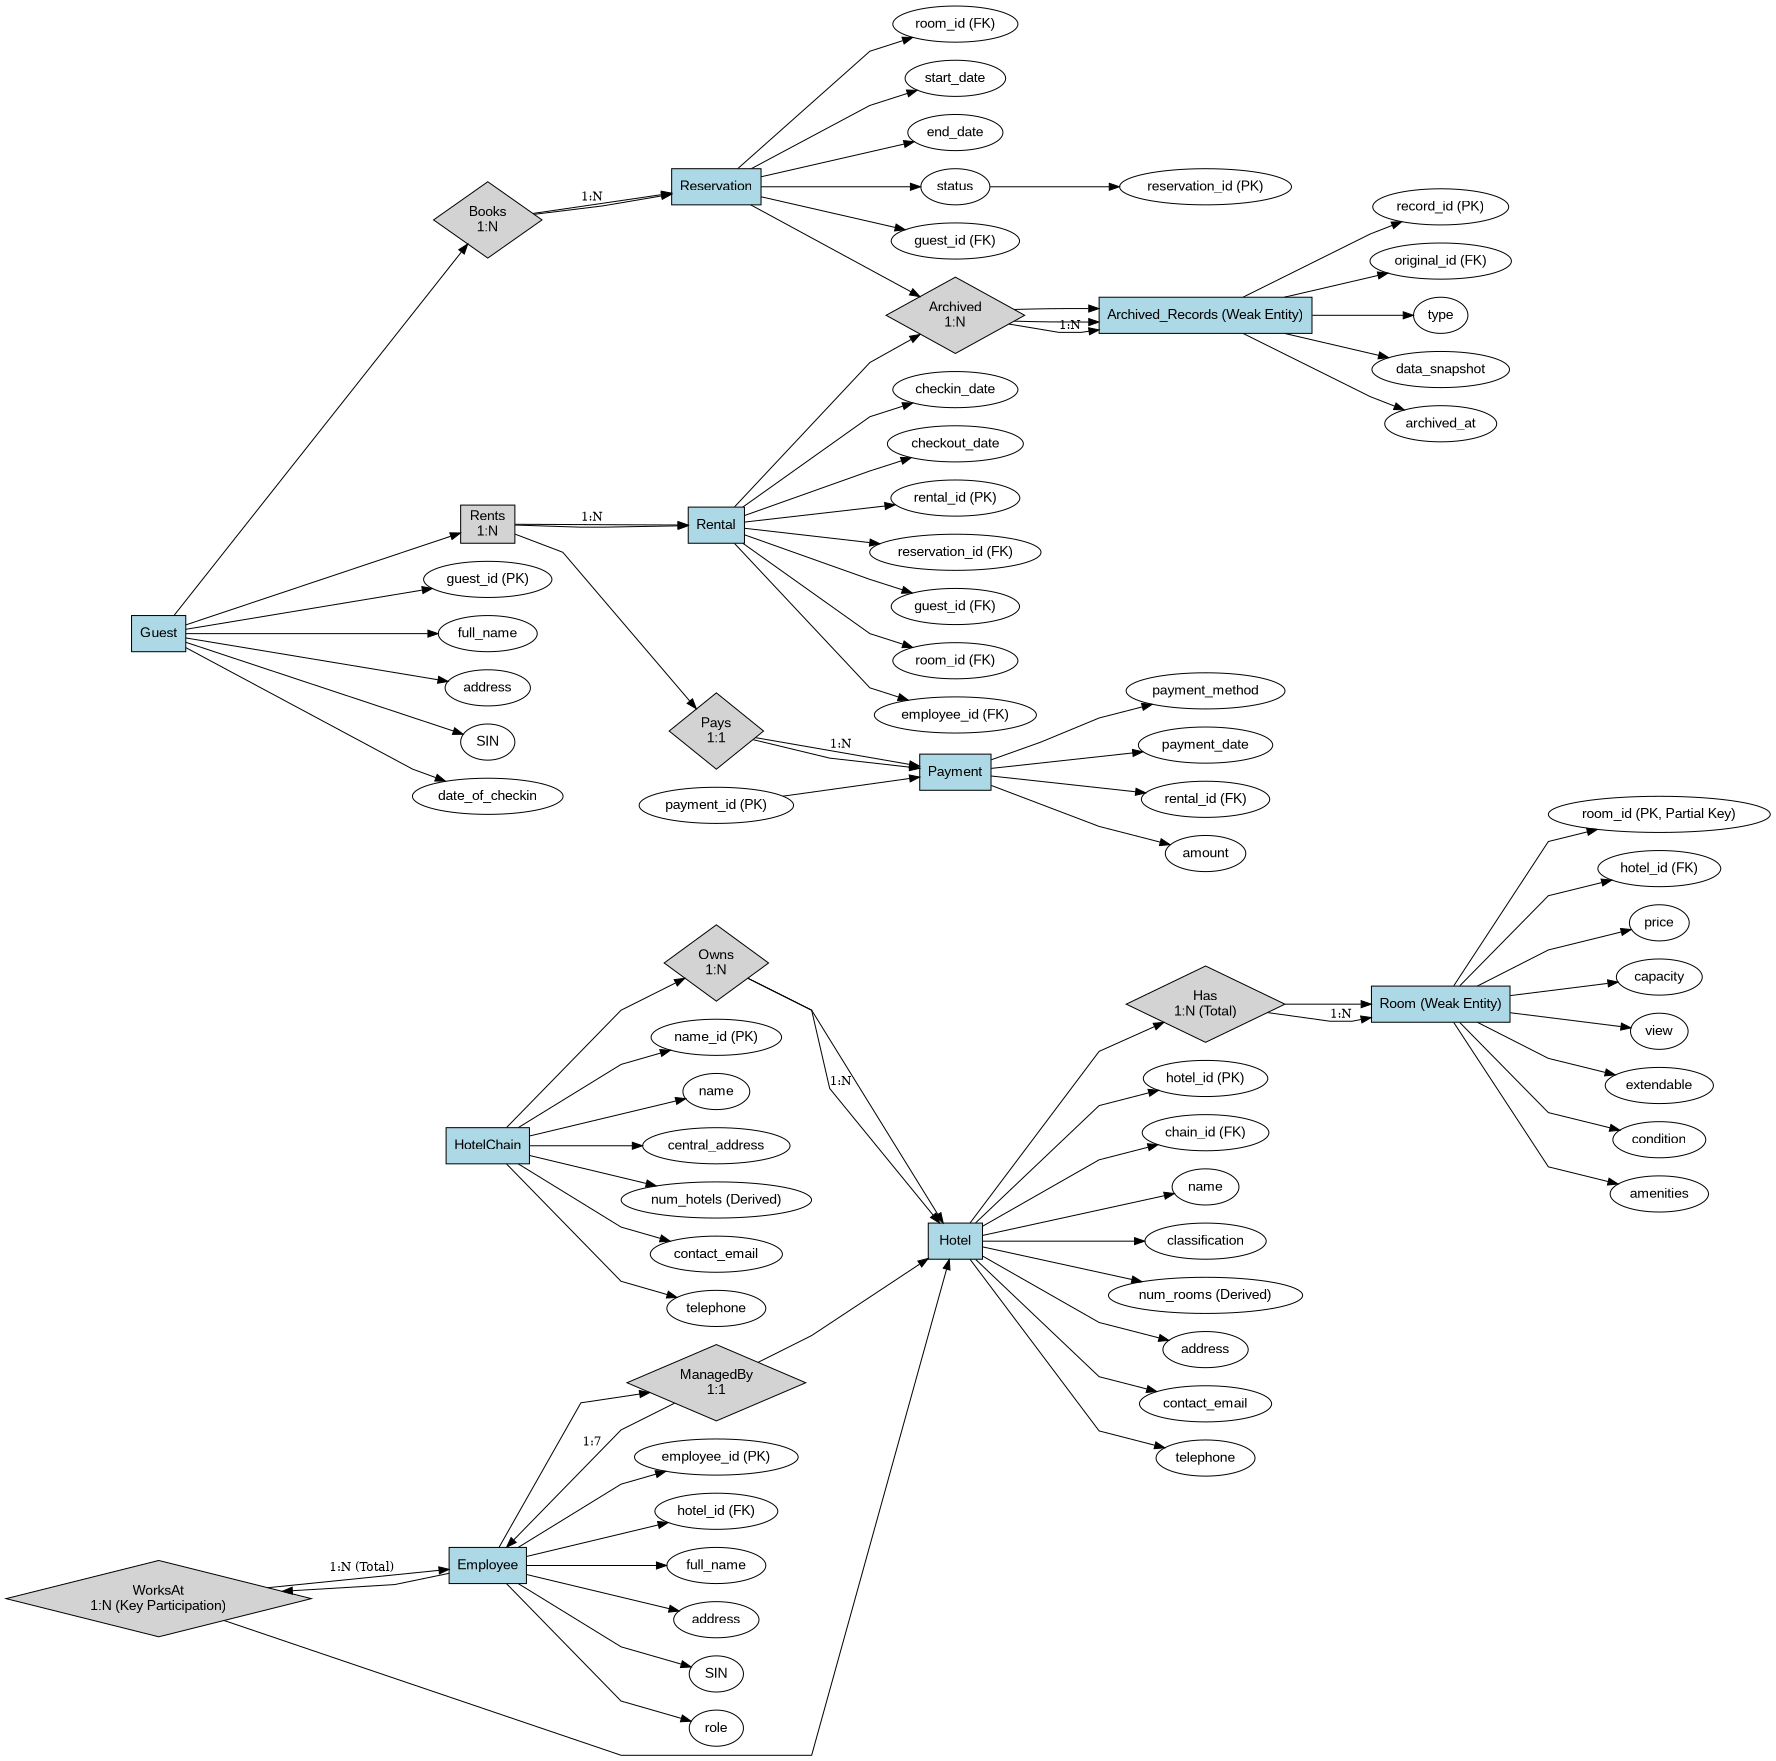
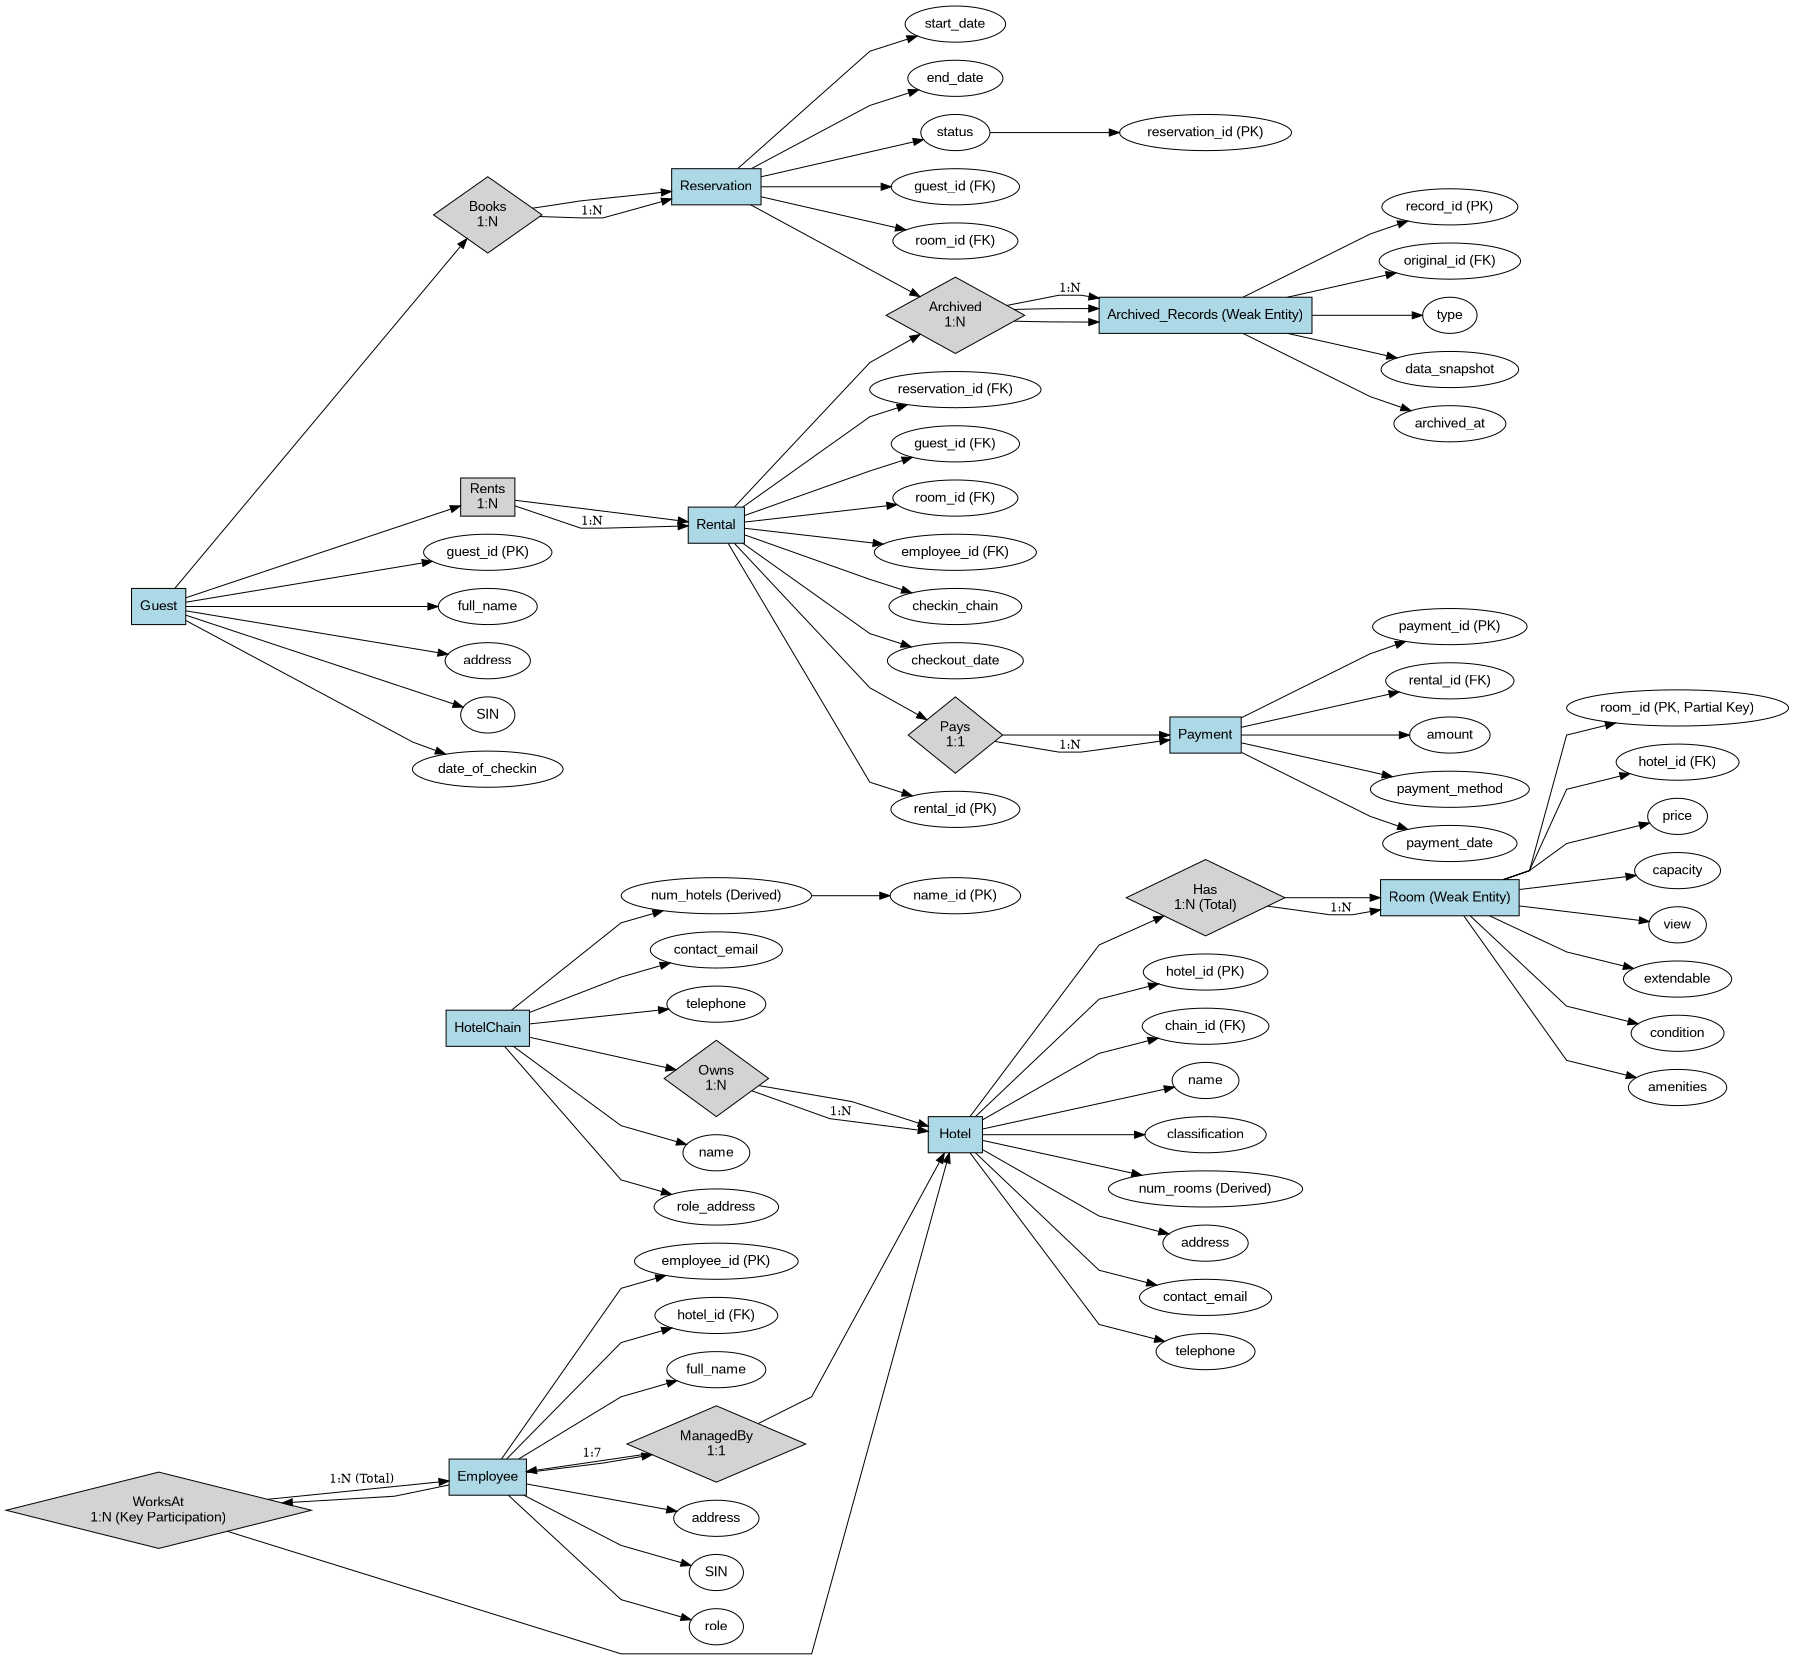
node "checkin_date": label "checkin_date" -> "checkin_chain"
edge "Rents 1:N" -> "Pays 1:1": now "Rental" -> "Pays 1:1"
edge "payment_id (PK)" -> "Payment": reversed
edge "HotelChain" -> "name_id (PK)": now "num_hotels (Derived)" -> "name_id (PK)"
node "central_address": label "central_address" -> "role_address"
